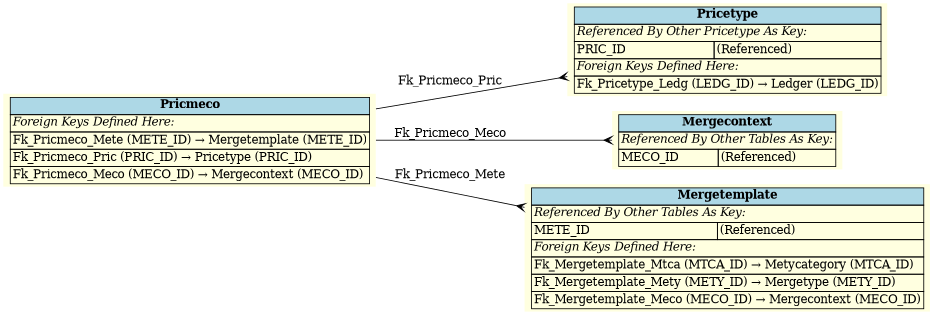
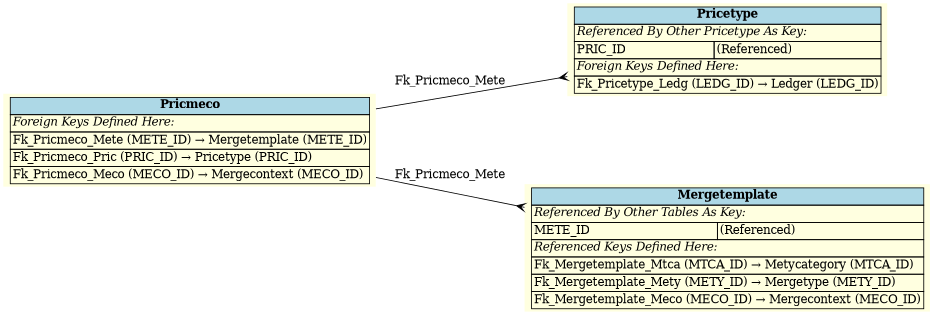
edge "Pricetype" -- "Pricmeco": label " Fk_Pricmeco_Pric " -> " Fk_Pricmeco_Mete "
node "Mergecontext": removed
node "Mergetemplate": text "Foreign Keys Defined Here:" -> "Referenced Keys Defined Here:"
